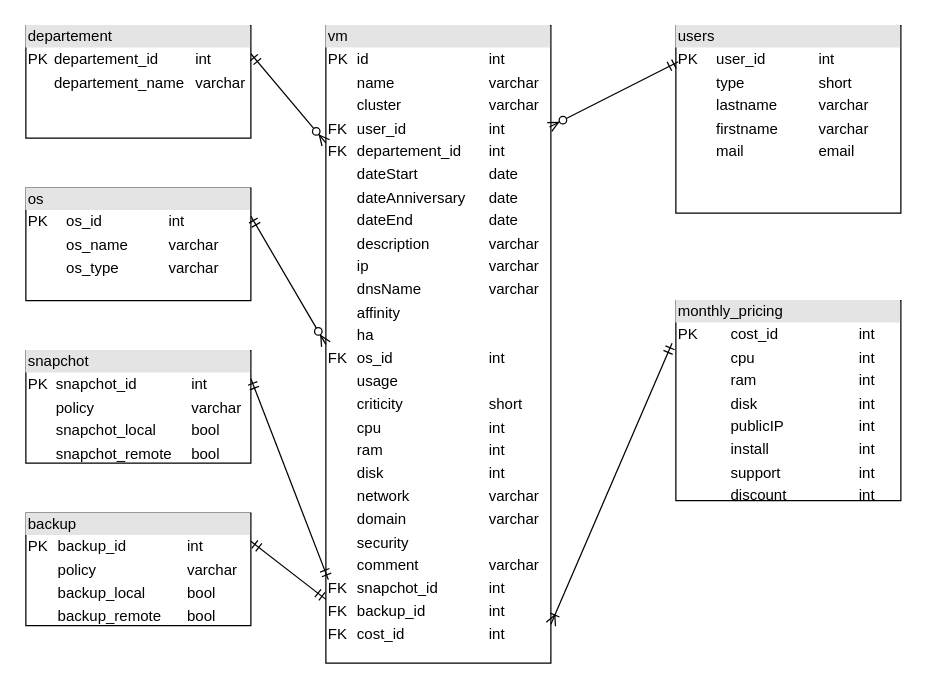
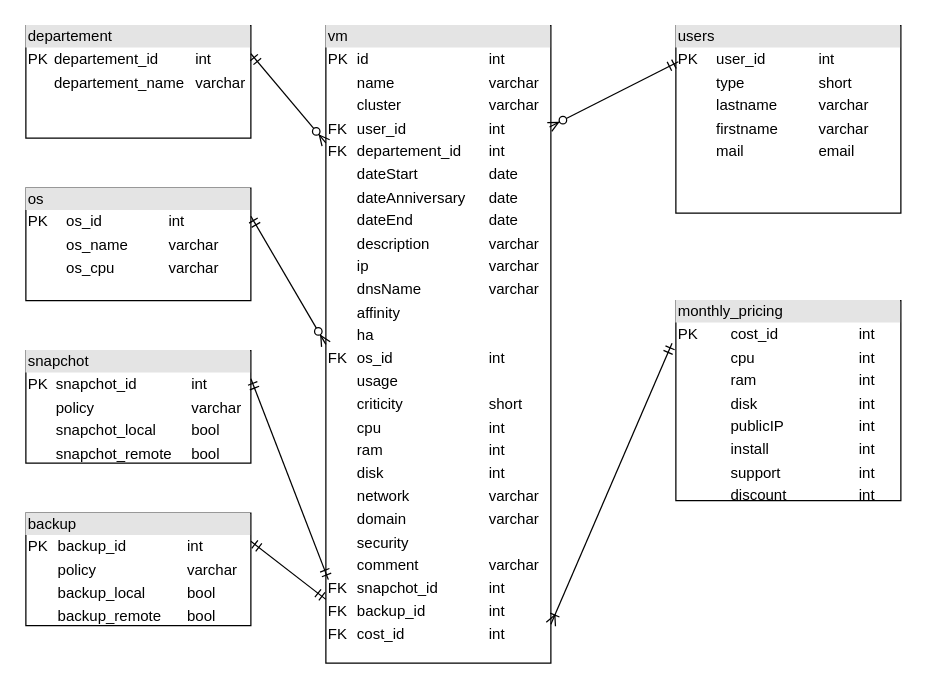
node "os PK os_id int os_name varchar os_type varchar": label "os PK os_id int os_name varchar os_type varchar" -> "os PK os_id int os_name varchar os_cpu varchar"
